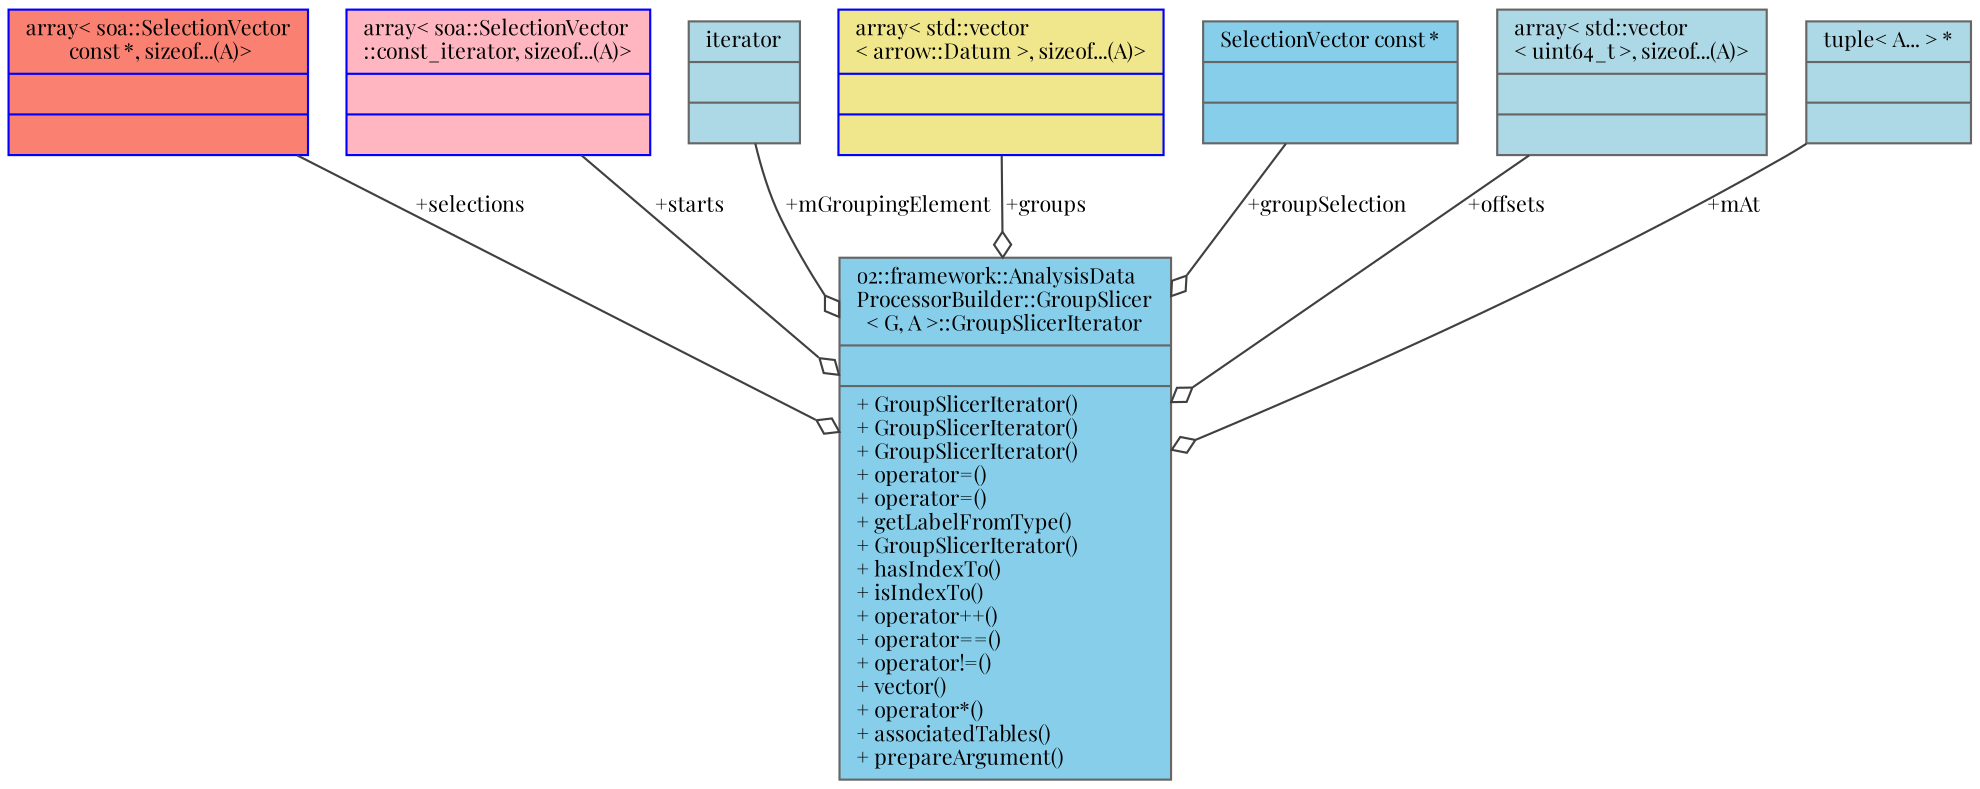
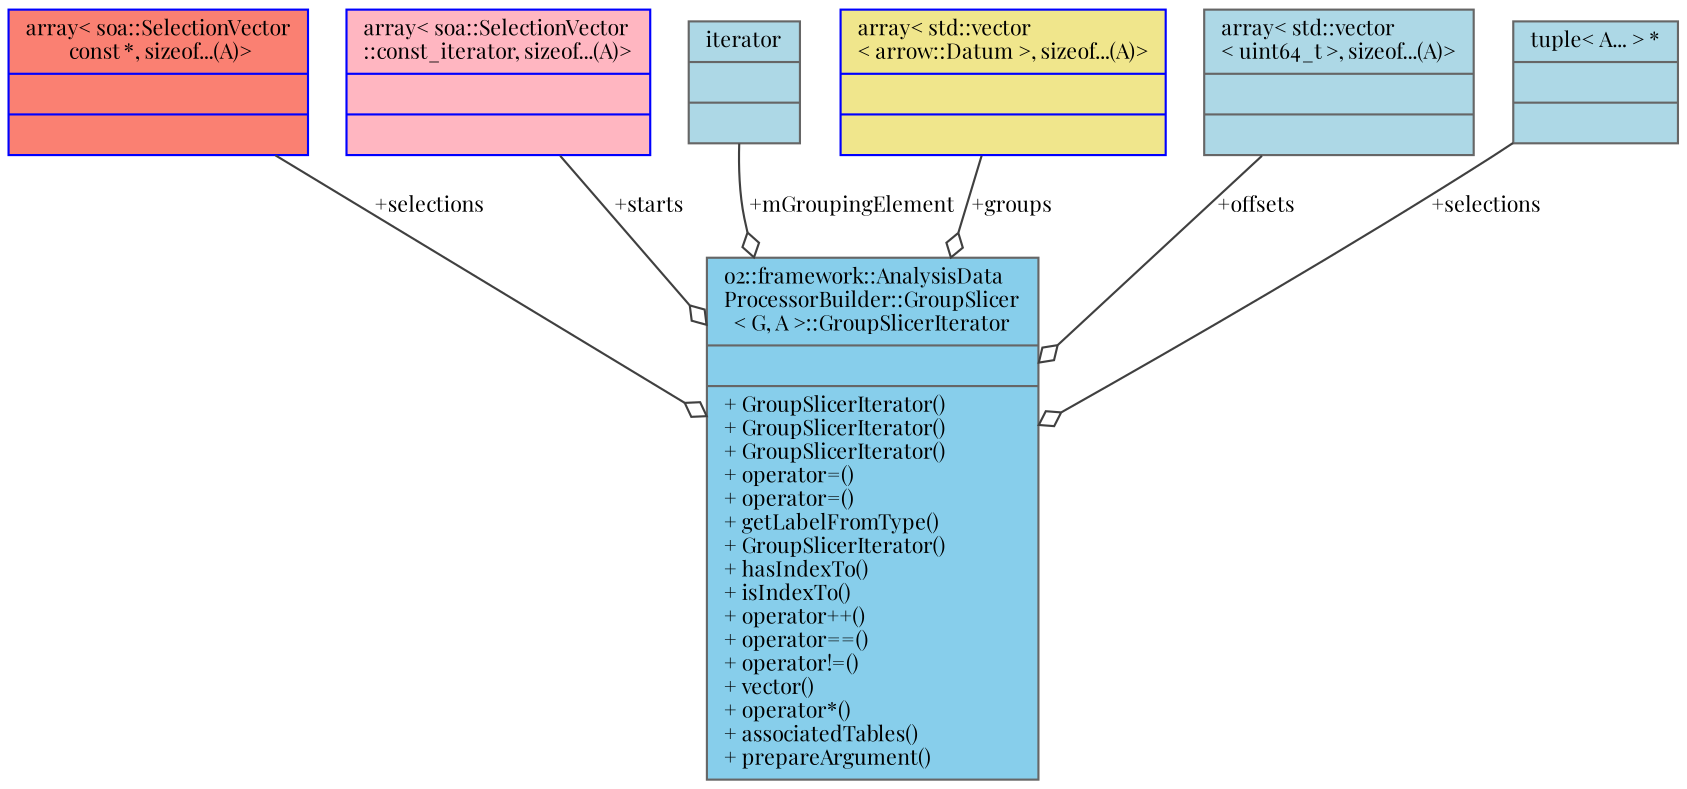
node "SelectionVector const *": removed
edge "tuple< A... > *" -> "o2::framework::AnalysisData": label " +mAt" -> " +selections"
